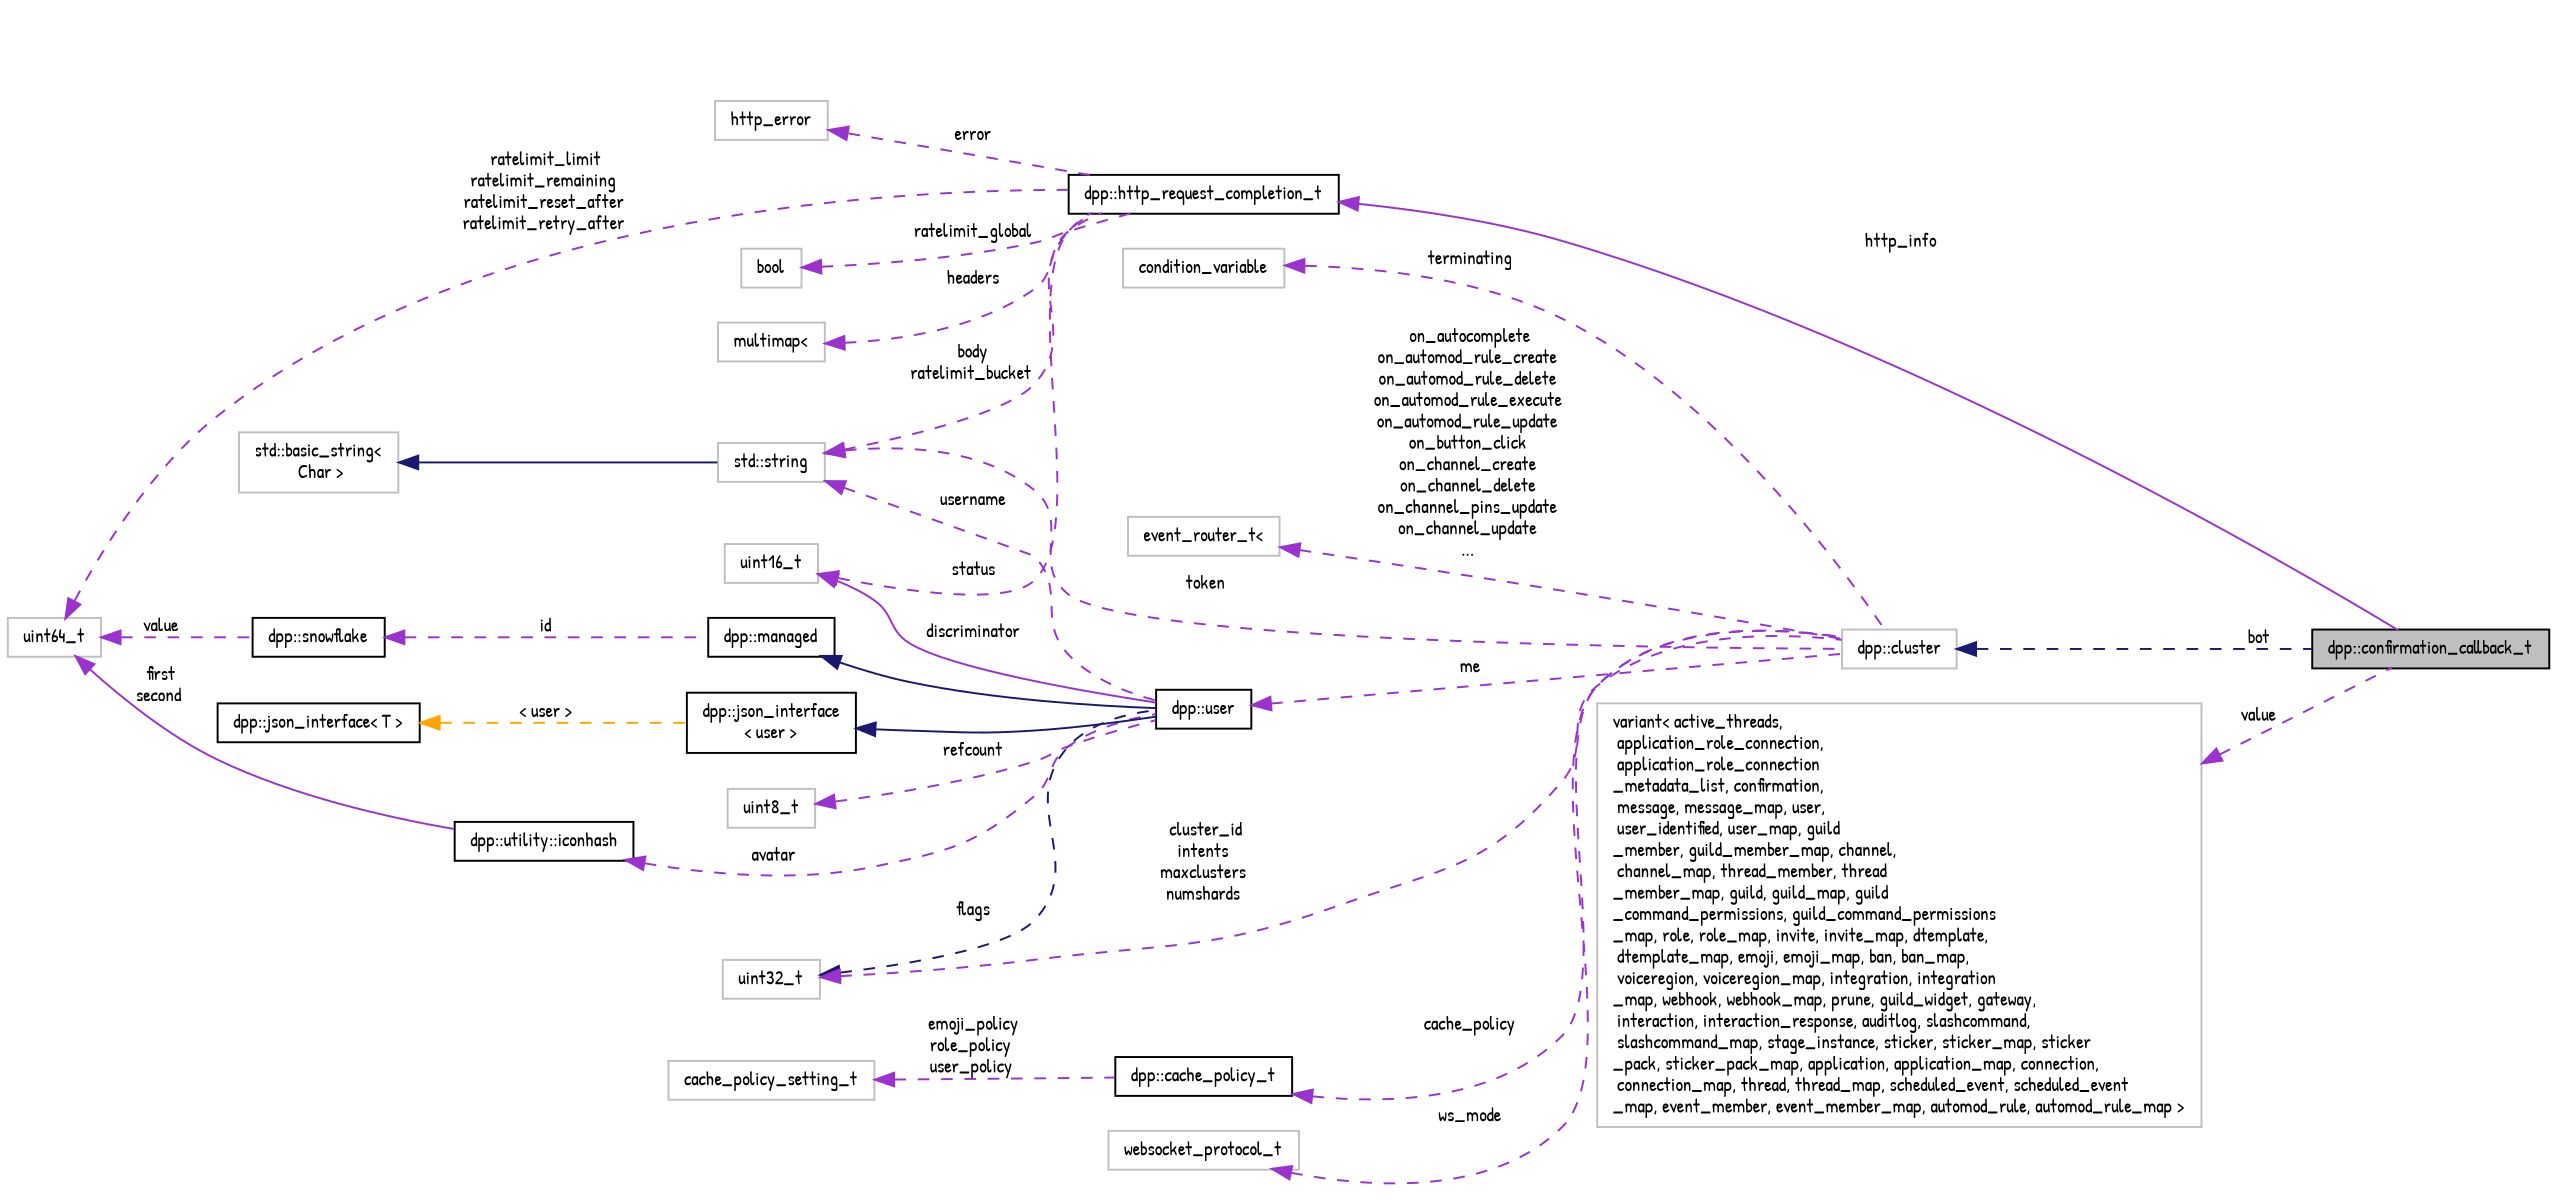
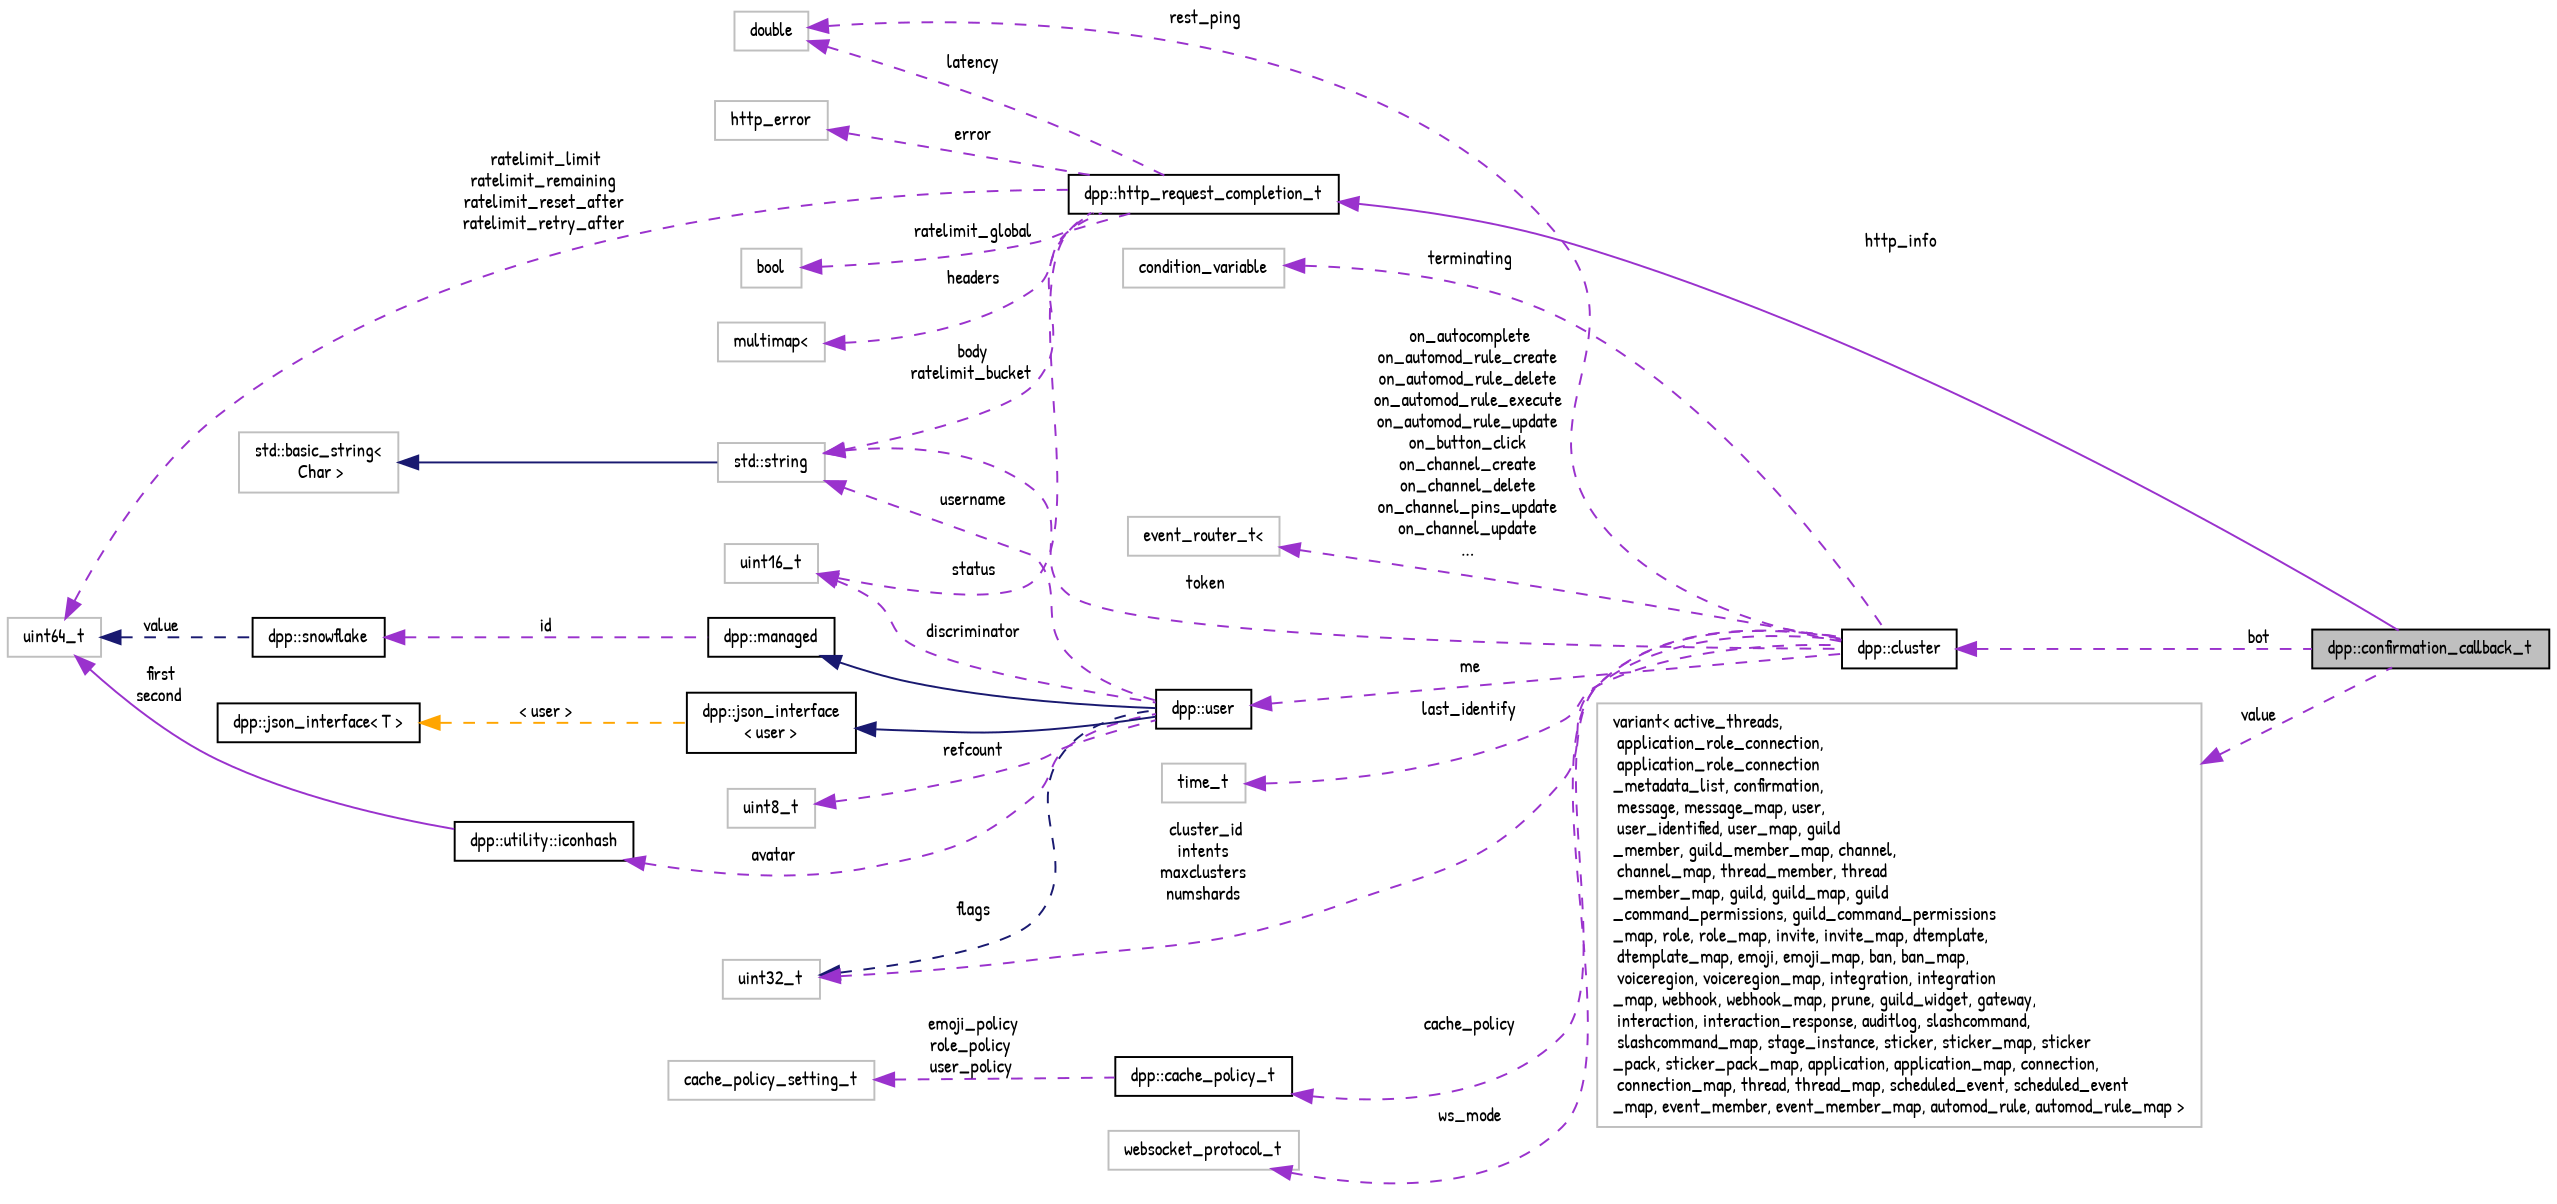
node "double": added
edge "dpp::snowflake" -> "uint64_t": color darkorchid3 -> midnightblue
node "dpp::cluster": color grey75 -> black
edge "dpp::confirmation_callback_t" -> "dpp::cluster": color midnightblue -> darkorchid3
edge "dpp::user" -> "uint16_t": style solid -> dashed
node "time_t": added
